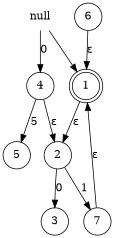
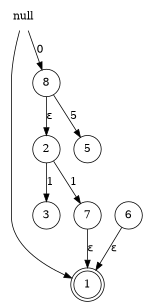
node "4": label "4" -> "8"
edge "1" -> "2": removed, label "ε"
edge "2" -> "3": label "0" -> "1"
